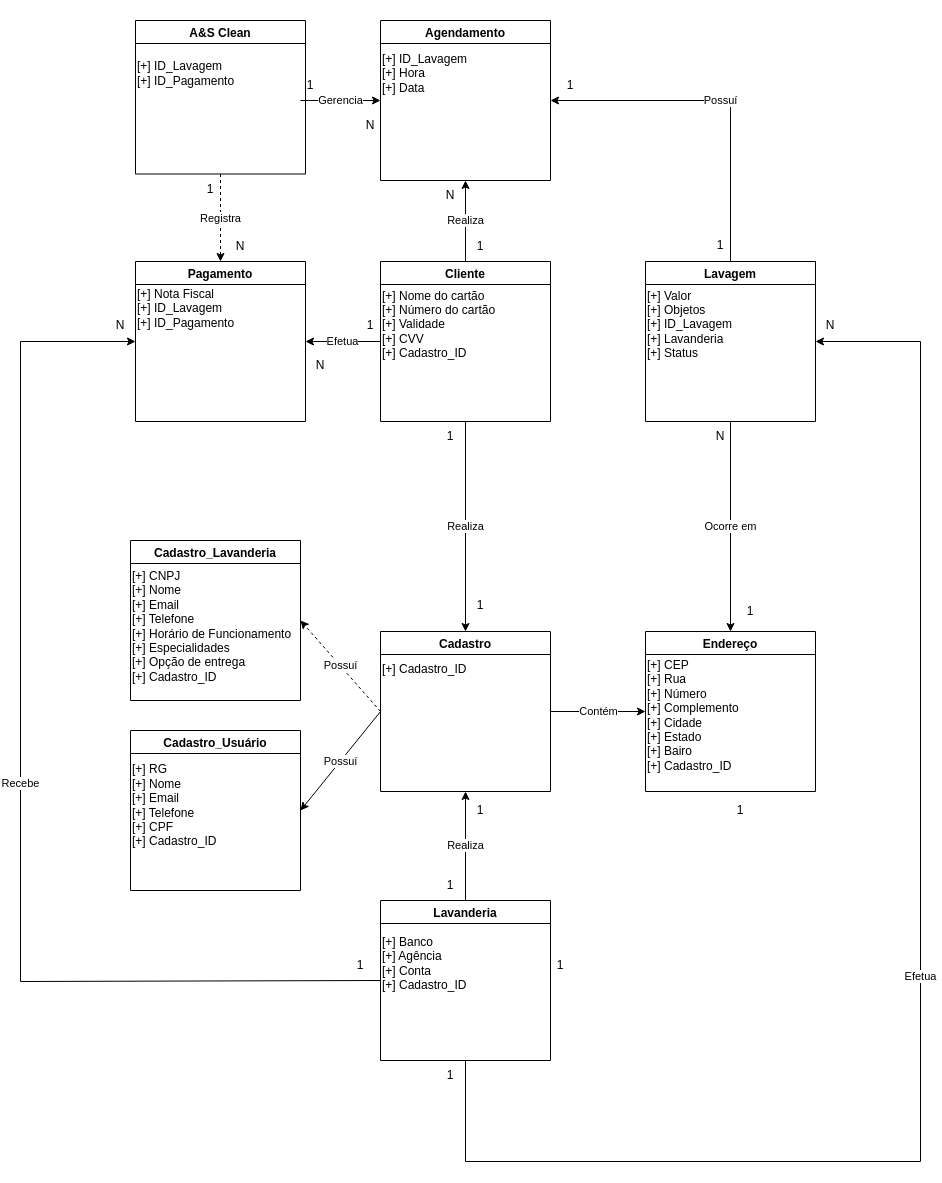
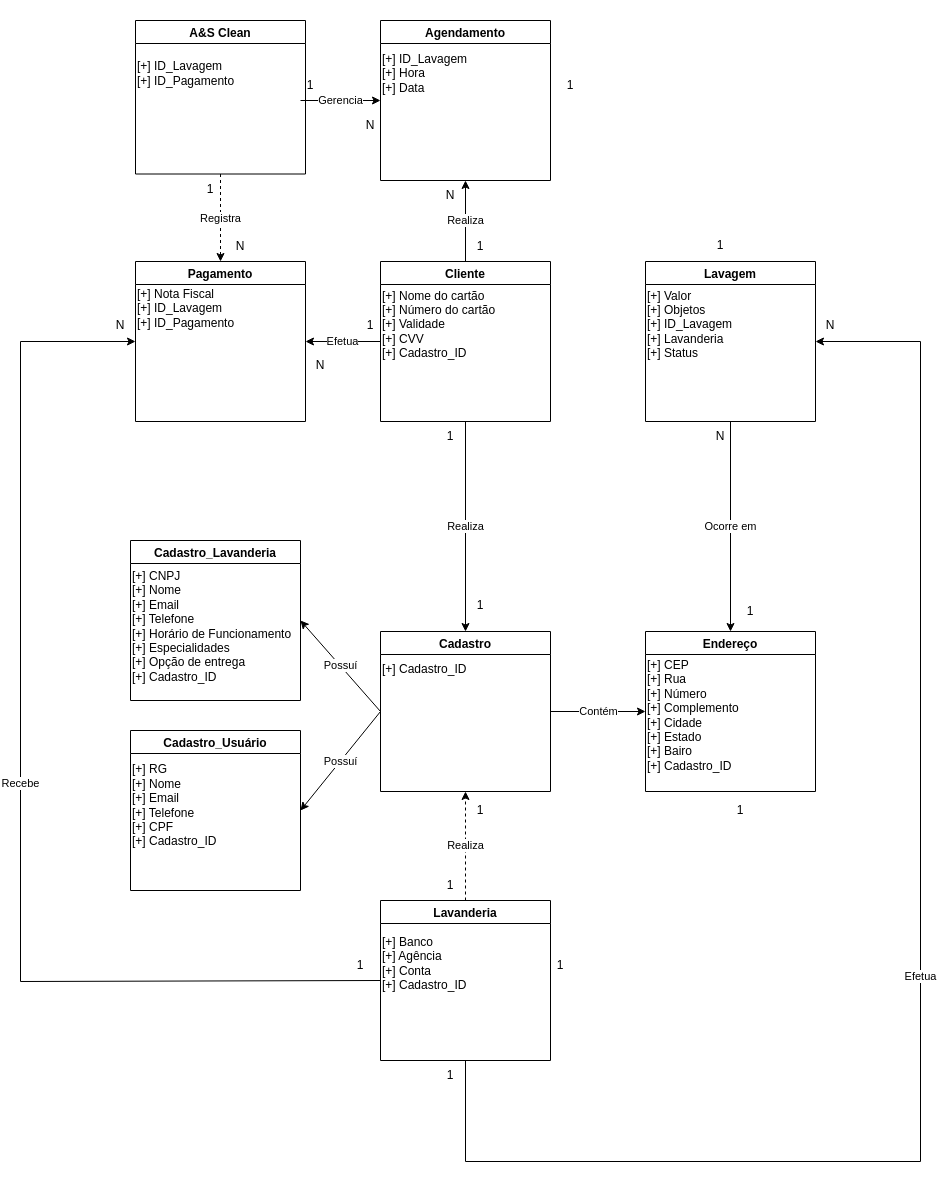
edge "Lavagem" -> "Agendamento": removed, label "Possuí"
edge "Cadastro" -> "Cadastro_Lavanderia": style dashed -> solid
edge "Lavanderia" -> "Cadastro": style solid -> dashed
